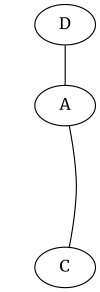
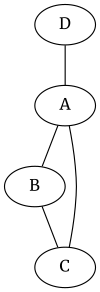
node "B": added
